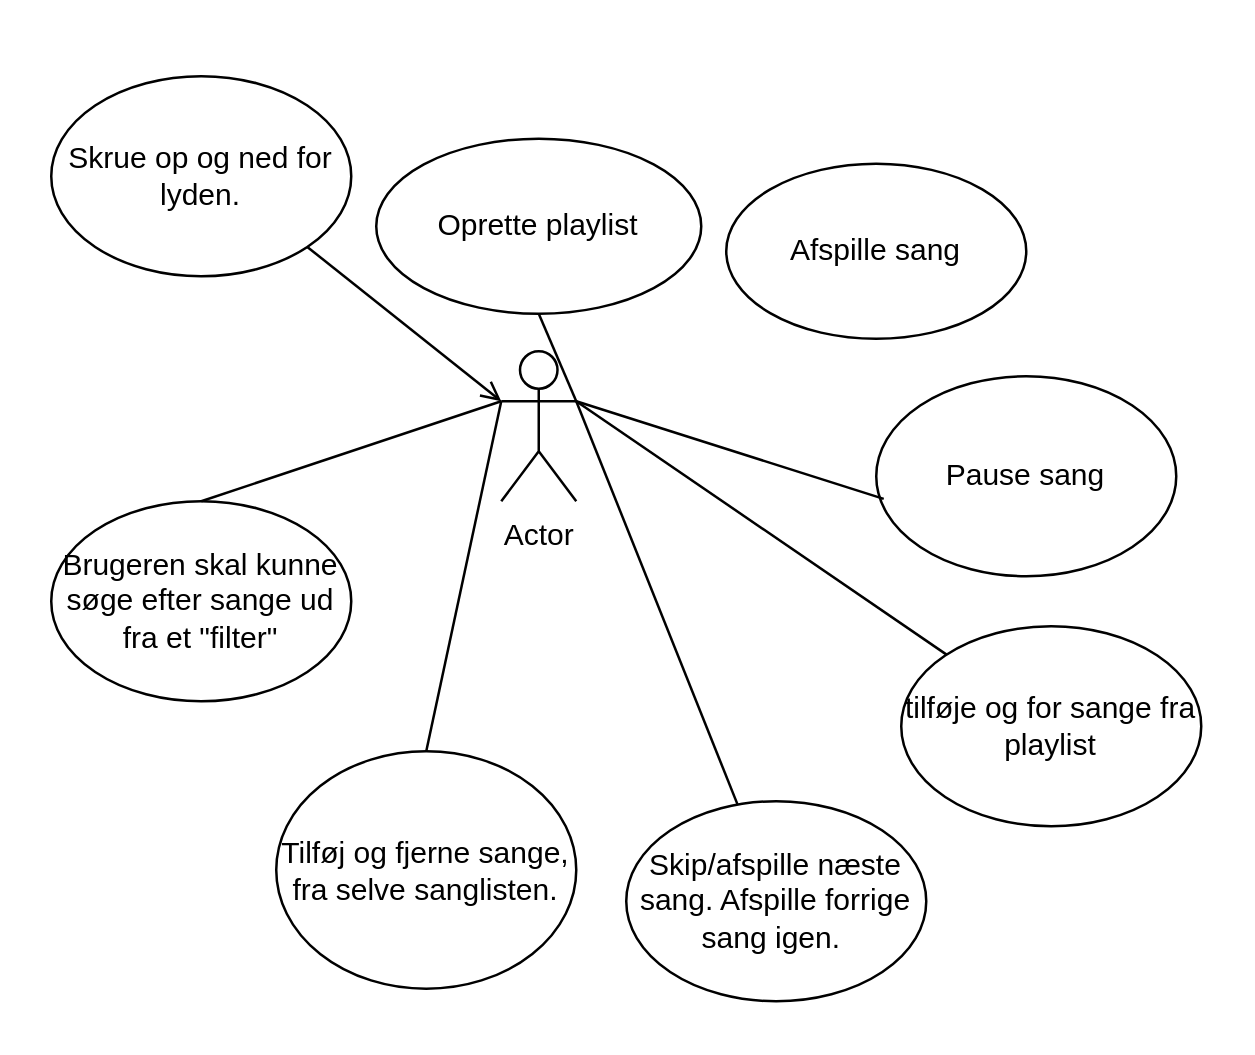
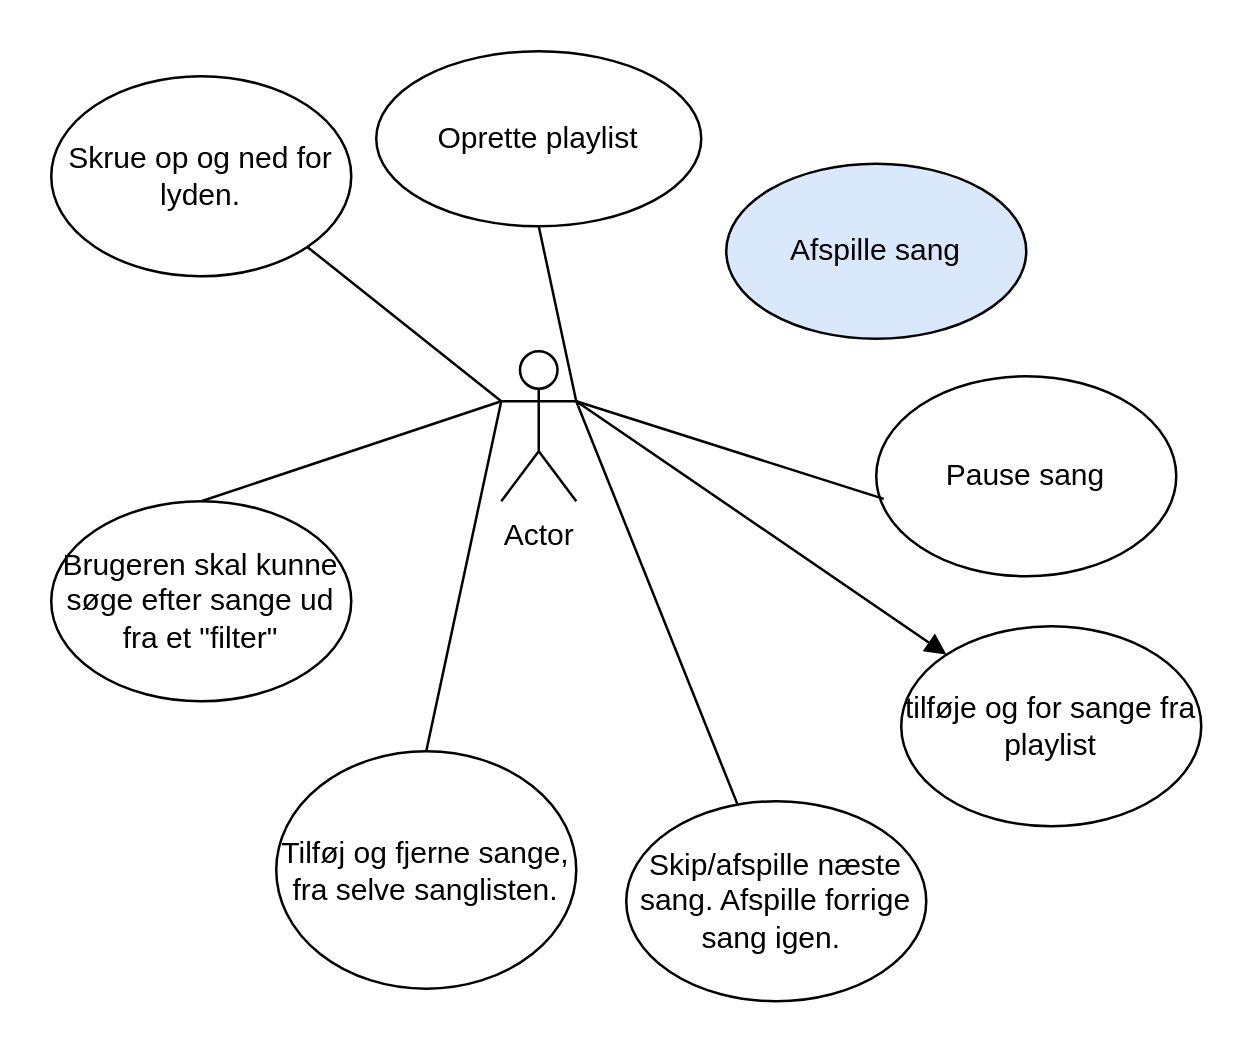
node "Oprette playlist": moved (539, 226) -> (539, 139)
node "Afspille sang": fillcolor #ffffff -> #dae8fc
edge "Skrue op og ned for lyden." -> "Actor": arrowhead open -> none
edge "Actor" -- "tilføje og for sange fra playlist": arrowhead none -> block
